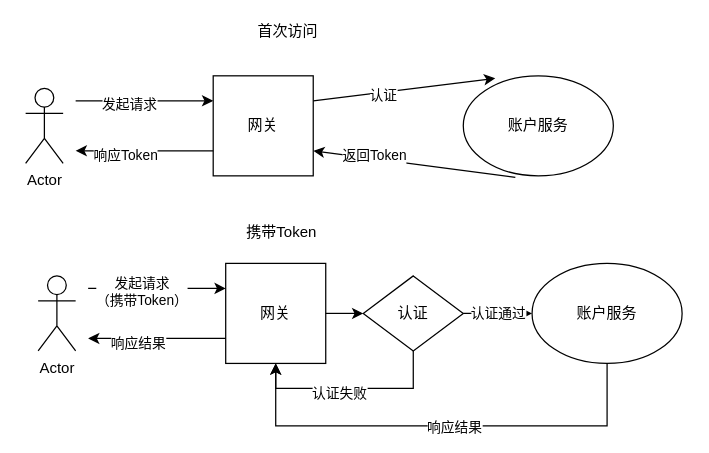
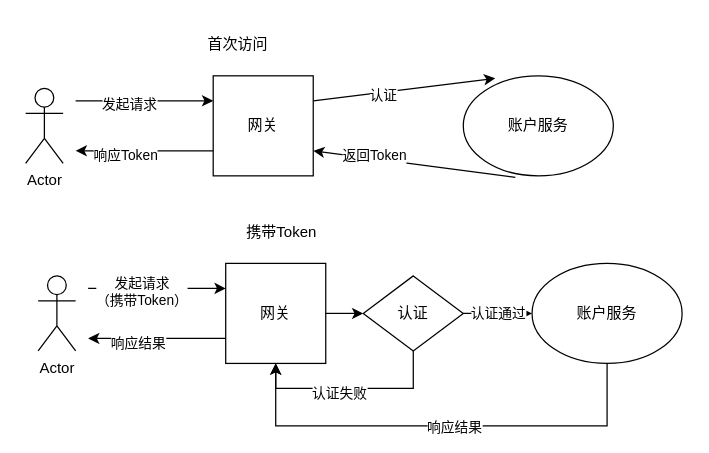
node "首次访问": moved (288, 32) -> (238, 44)
